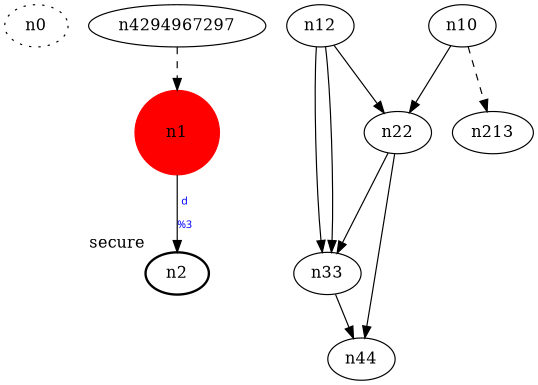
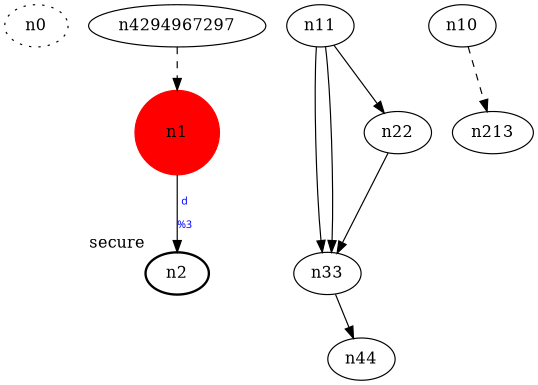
node "n12": label "n12" -> "n11"
edge "n10" -> "n22": removed
edge "n22" -> "n44": removed
